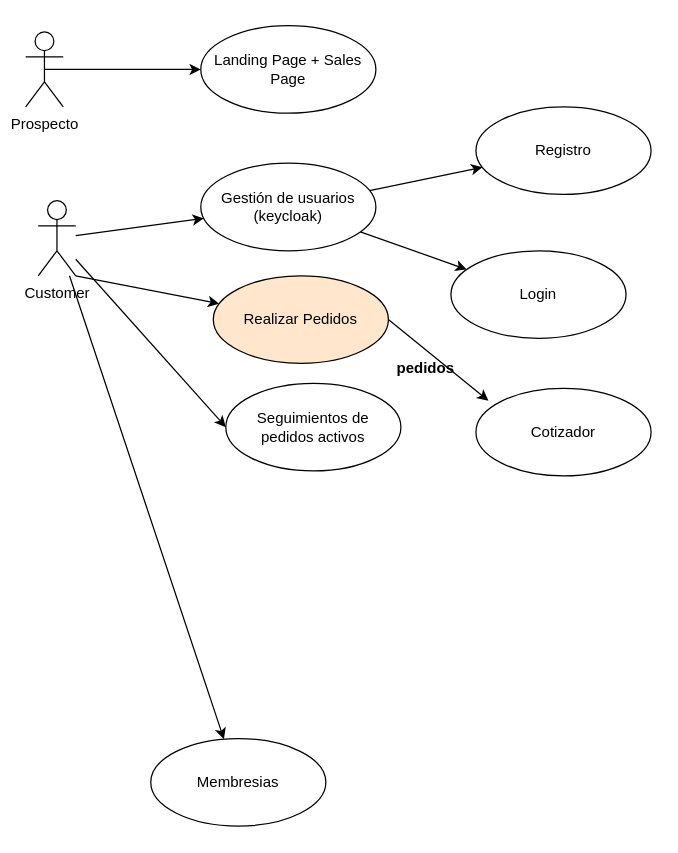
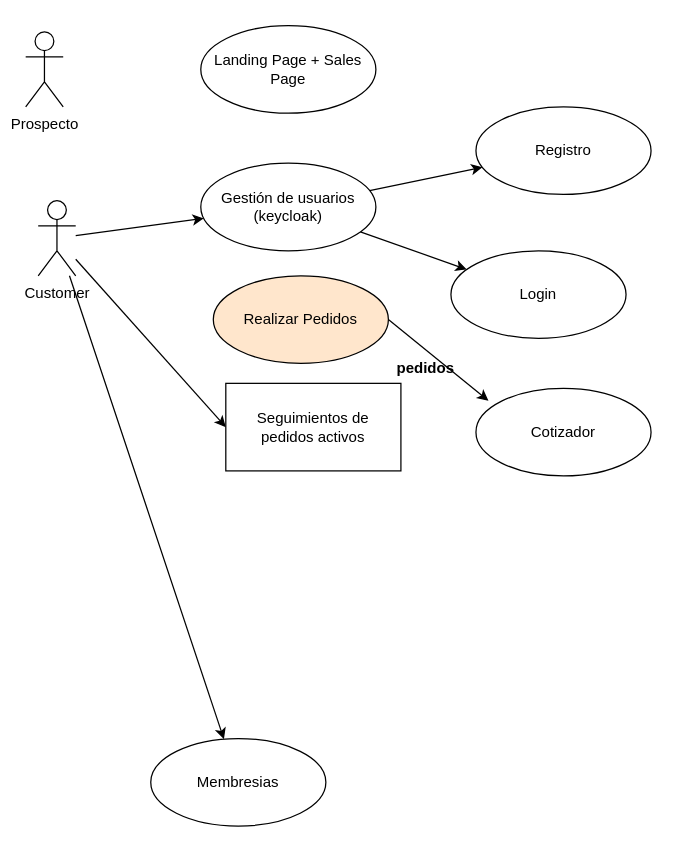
edge "Prospecto" -> "Landing Page + Sales Page": removed
edge "Customer" -> "Realizar Pedidos": removed
node "Seguimientos de pedidos activos": shape ellipse -> rectangle
